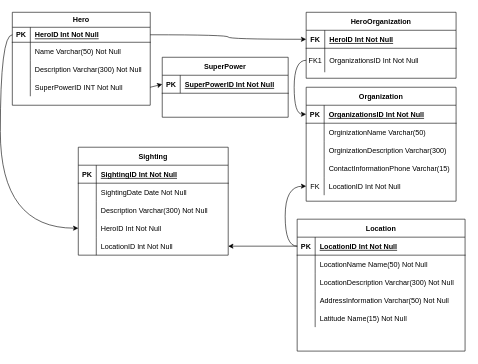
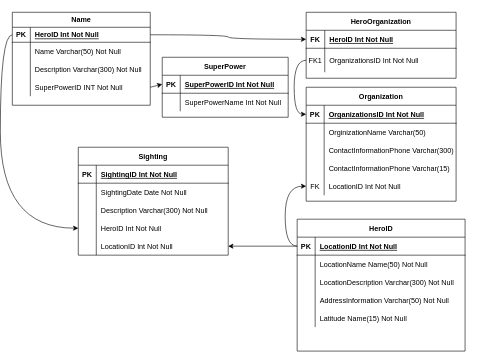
node "Hero": label "Hero" -> "Name"
node "SuperPowerName Int Not Null": added
node "OrginizationDescription Varchar(300)": label "OrginizationDescription Varchar(300)" -> "ContactInformationPhone Varchar(300)"
node "Location": label "Location" -> "HeroID"
